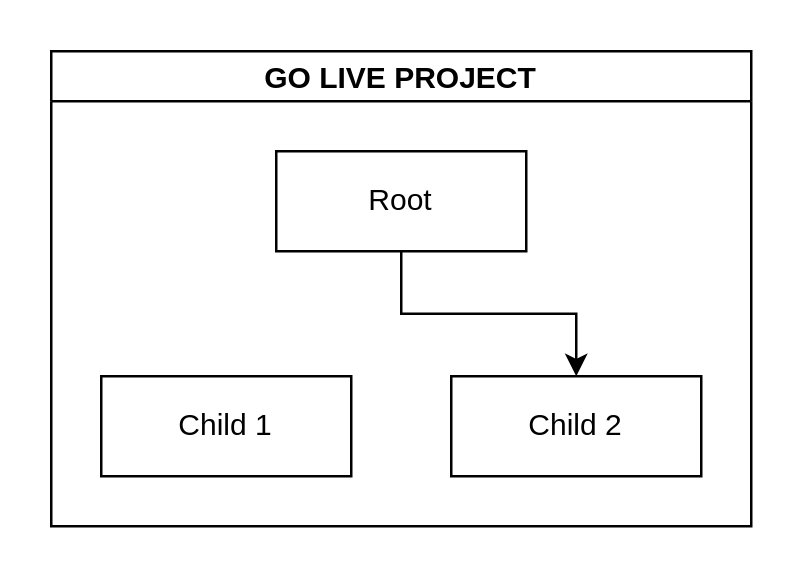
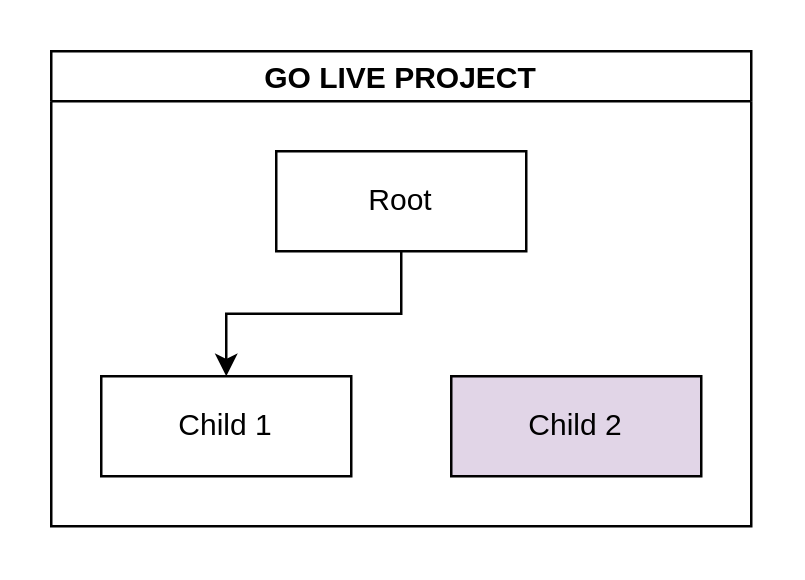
edge "Root" -> "Child 2": now "Root" -> "Child 1"
node "Child 2": fillcolor #ffffff -> #e1d5e7
